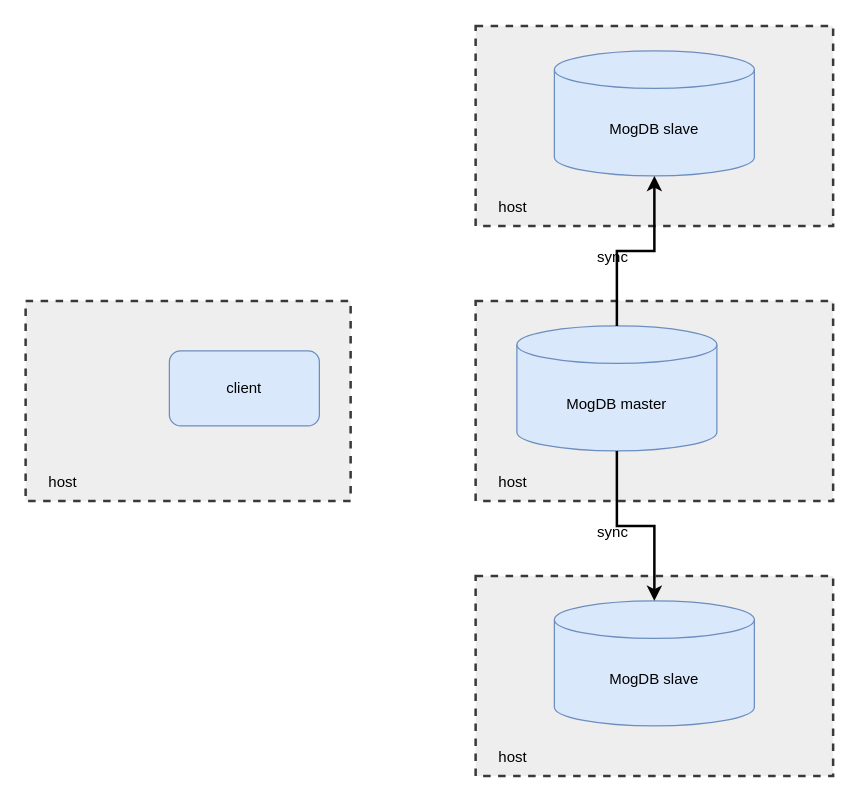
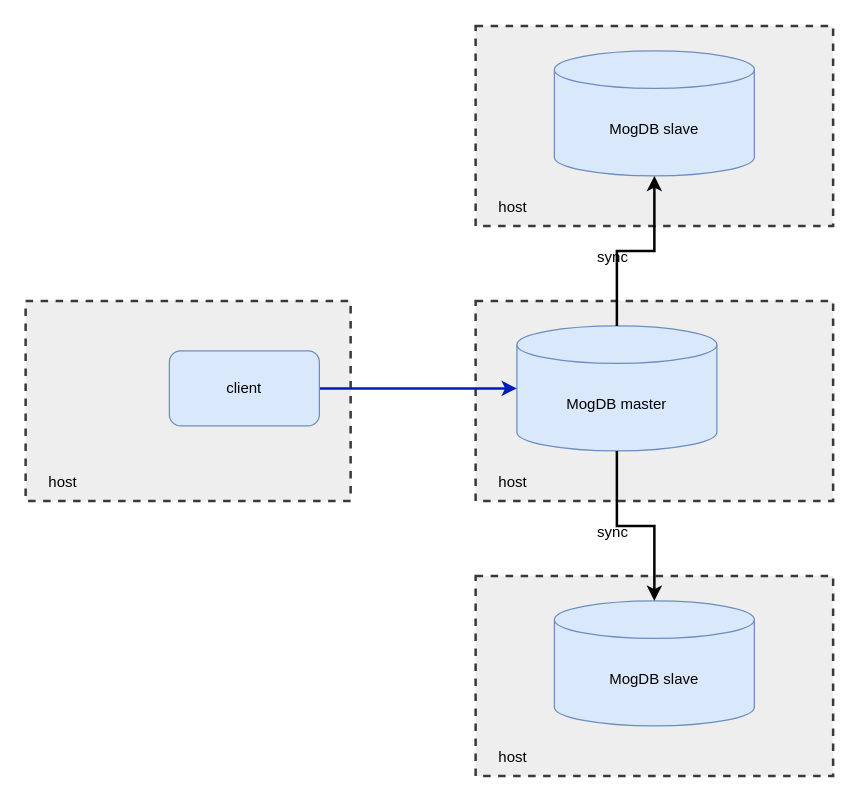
edge "client" -> "MogDB master": added
